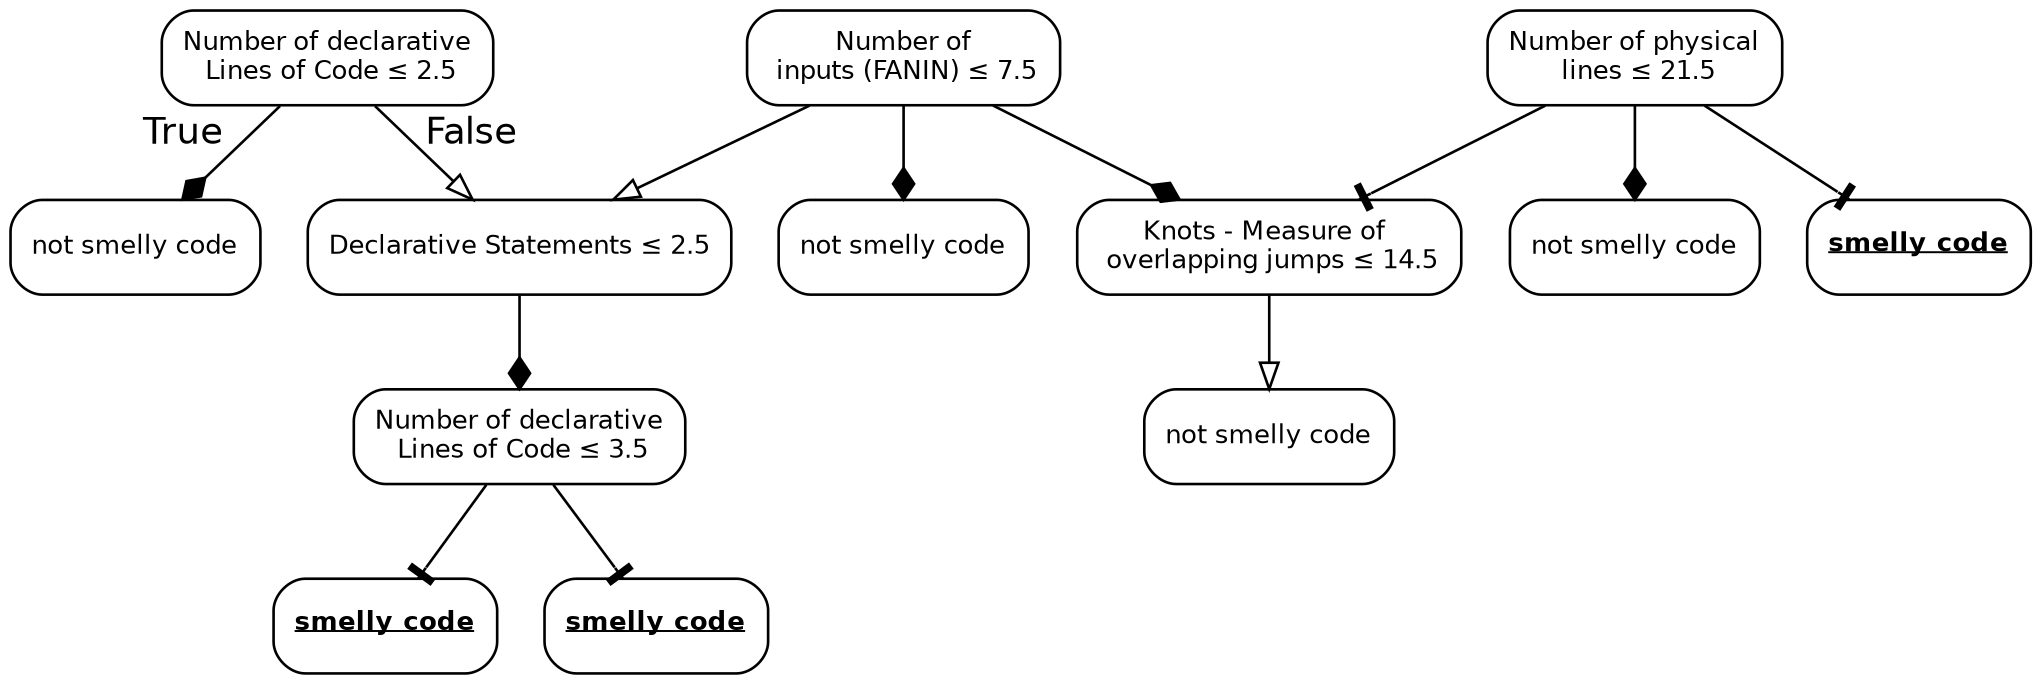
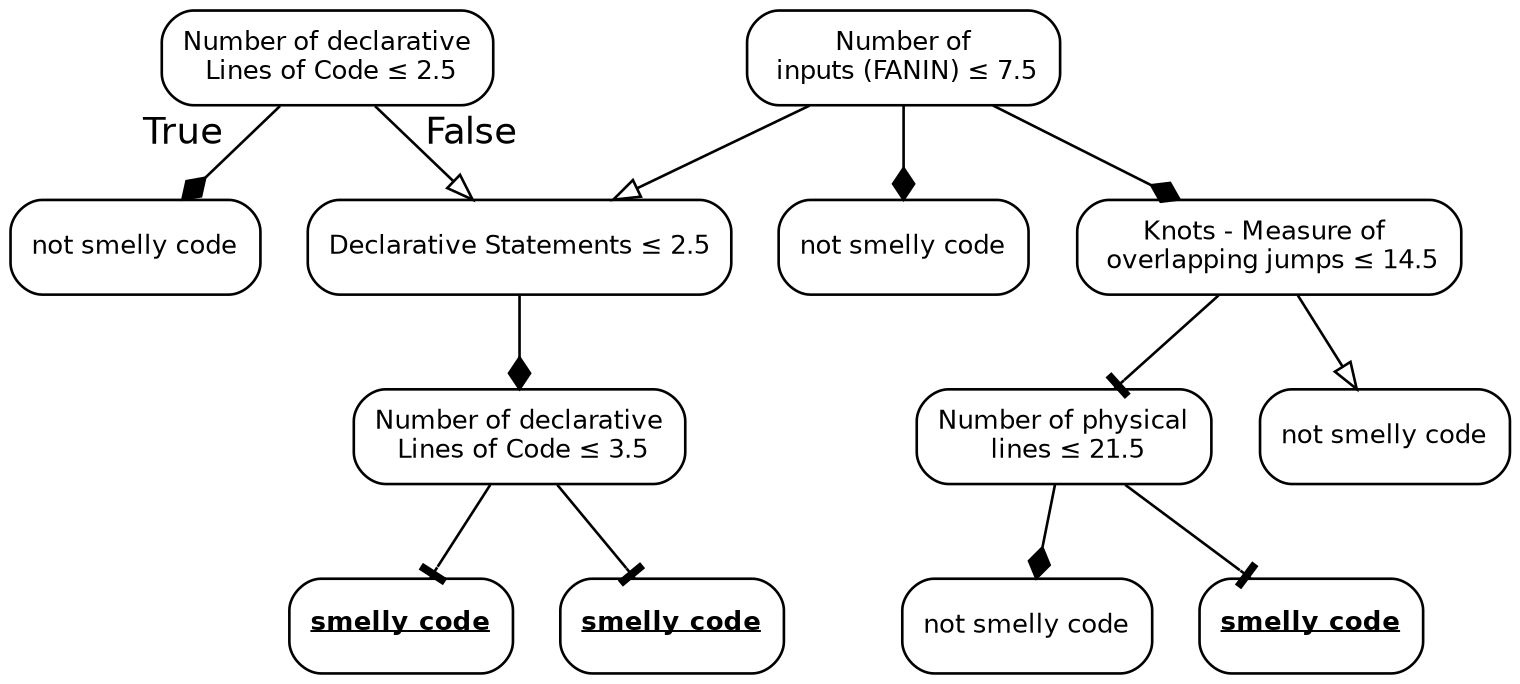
edge "Number of physical" -> "Knots - Measure of": reversed
